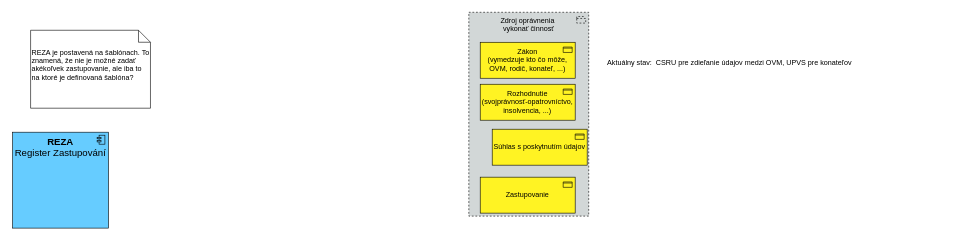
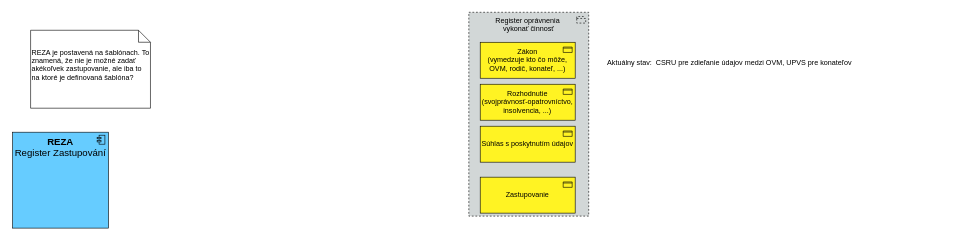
node "Zdroj oprávnenia vykonať činnosť": label "Zdroj oprávnenia vykonať činnosť" -> "Register oprávnenia vykonať činnosť"
node "Súhlas s poskytnutím údajov": moved (540, 147) -> (528, 144)
